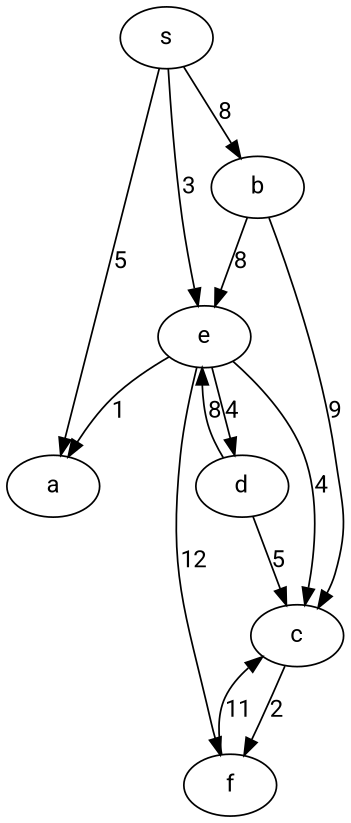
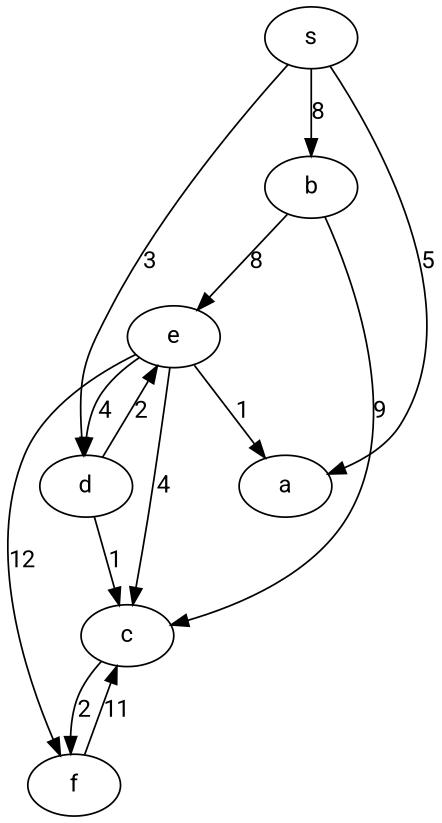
edge "s" -> "e": now "s" -> "d"
edge "d" -> "e": label "8" -> "2"
edge "d" -> "c": label "5" -> "1"
